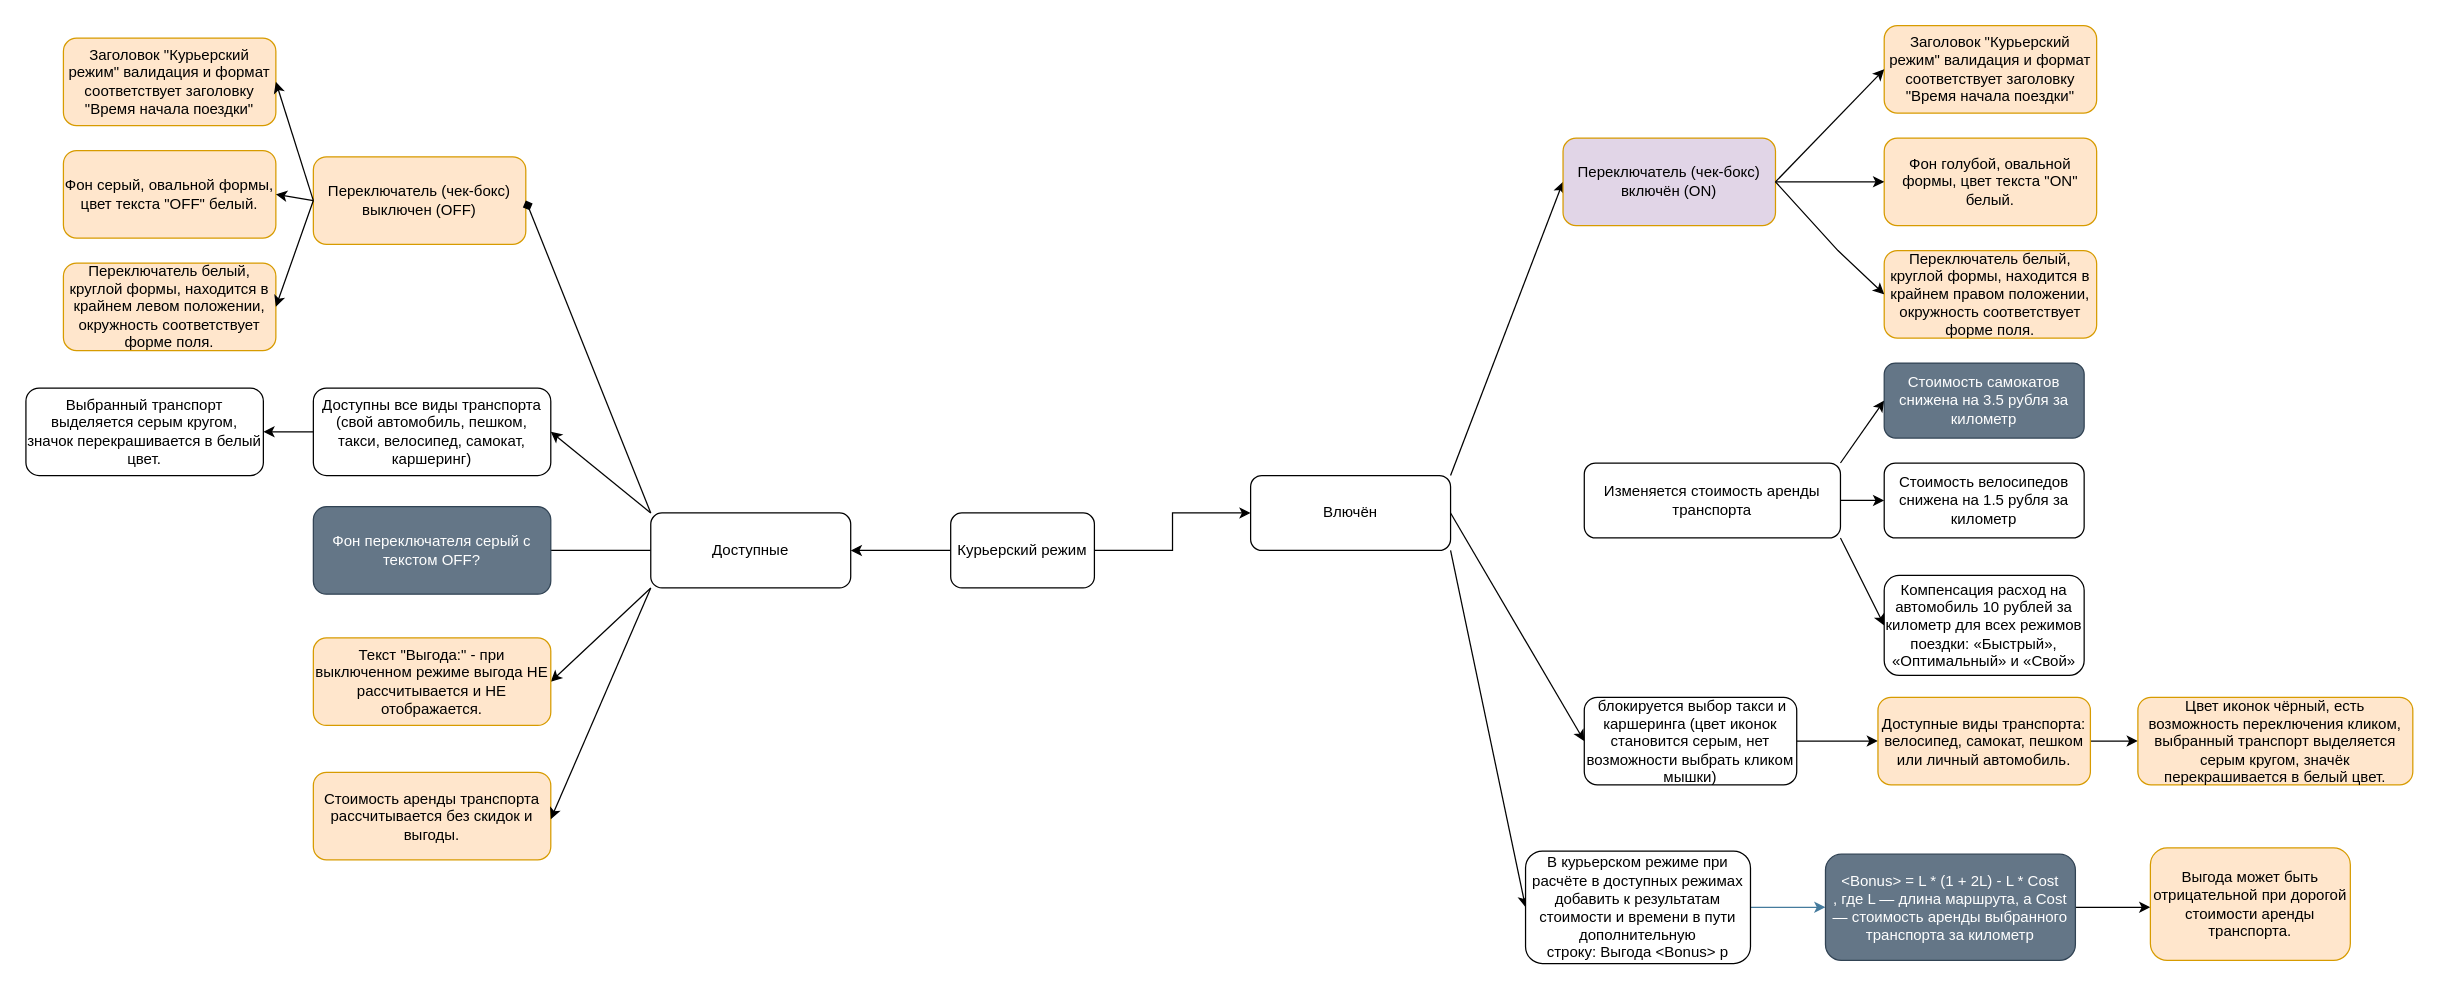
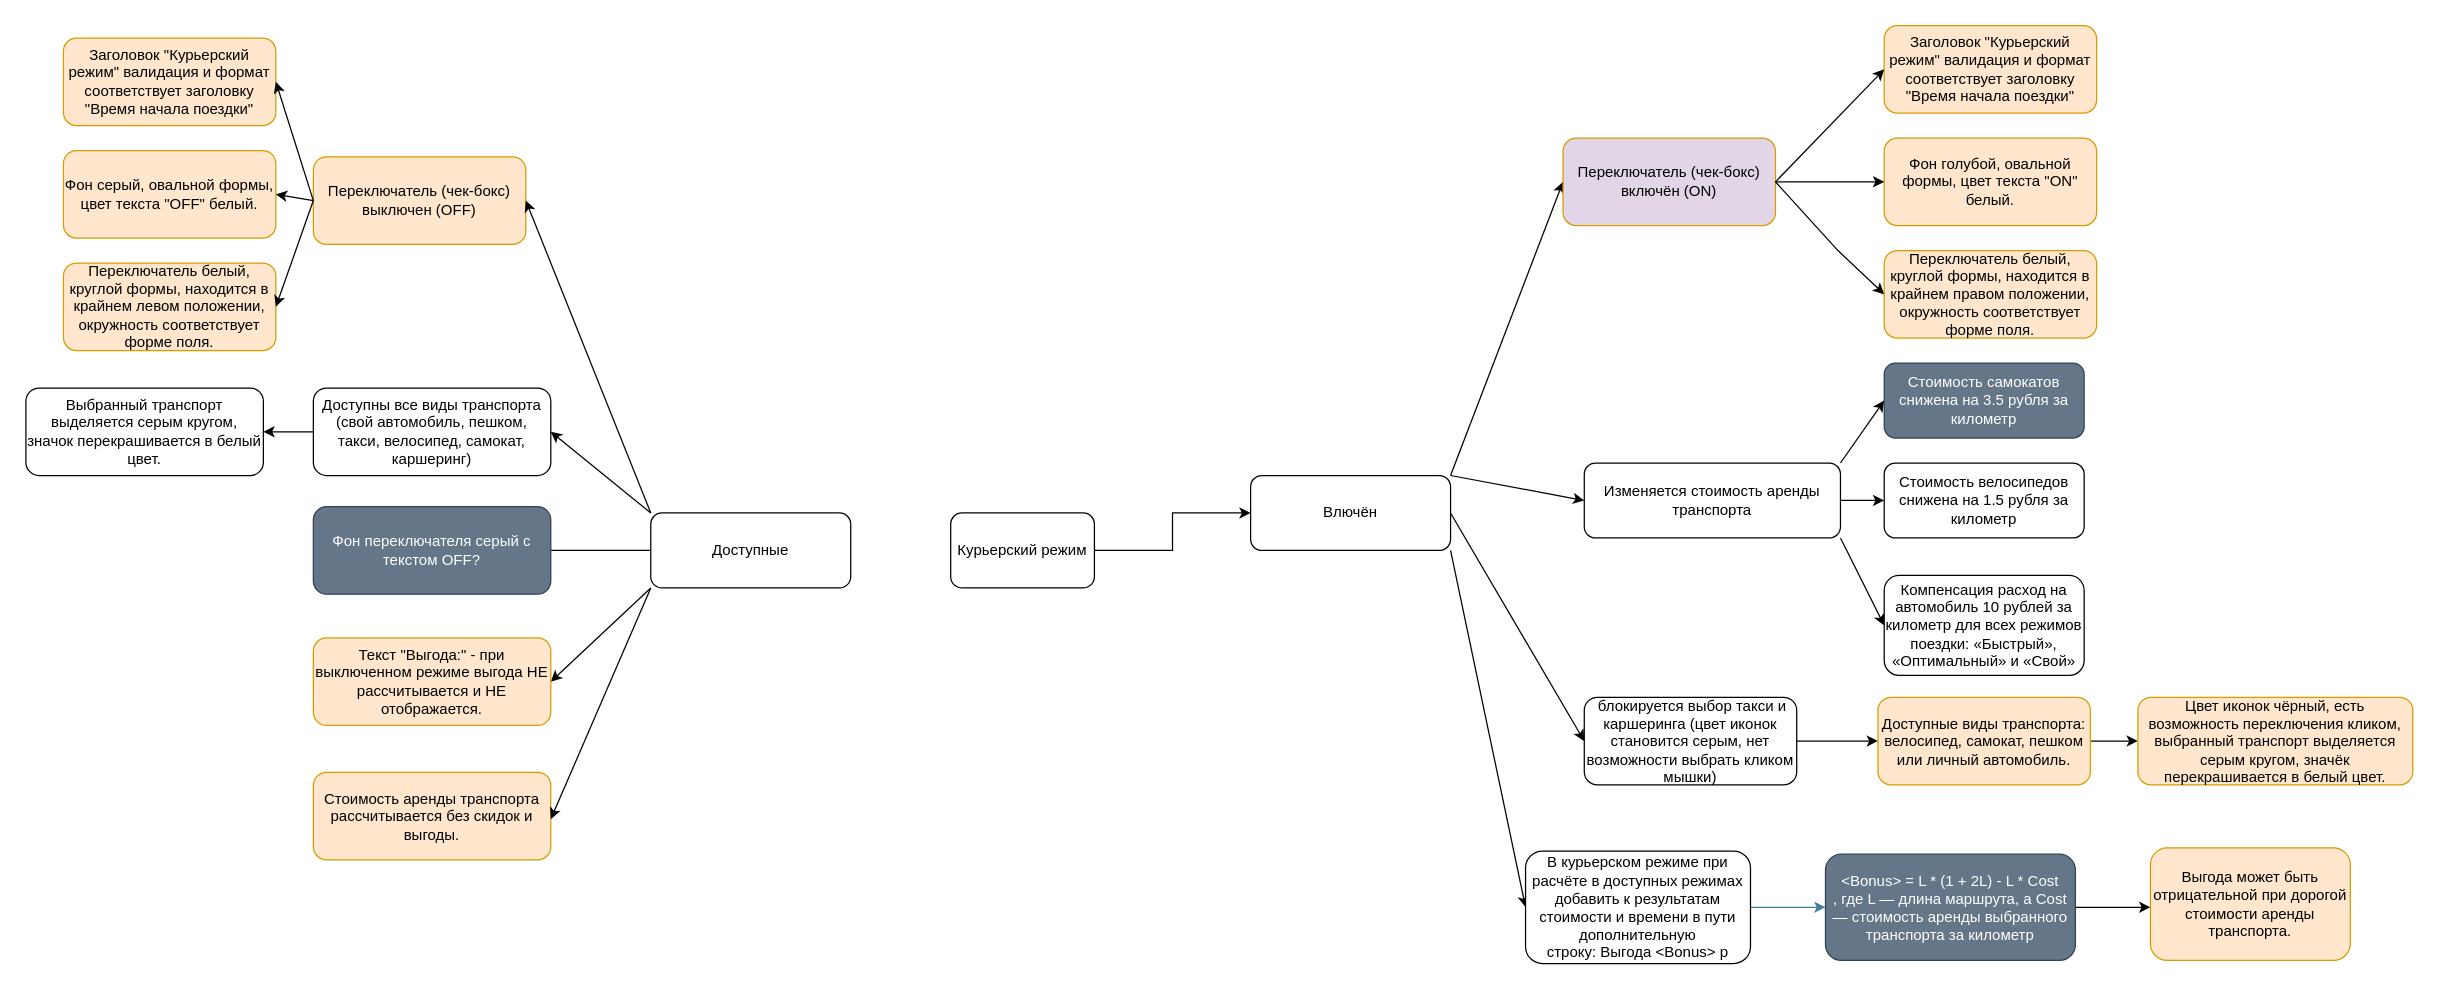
edge "Доступные" -> "Переключатель (чек-бокс) выключен (OFF)": arrowhead diamond -> classic
edge "Влючён" -> "Изменяется стоимость аренды транспорта": added
edge "Курьерский режим" -> "Доступные": removed
